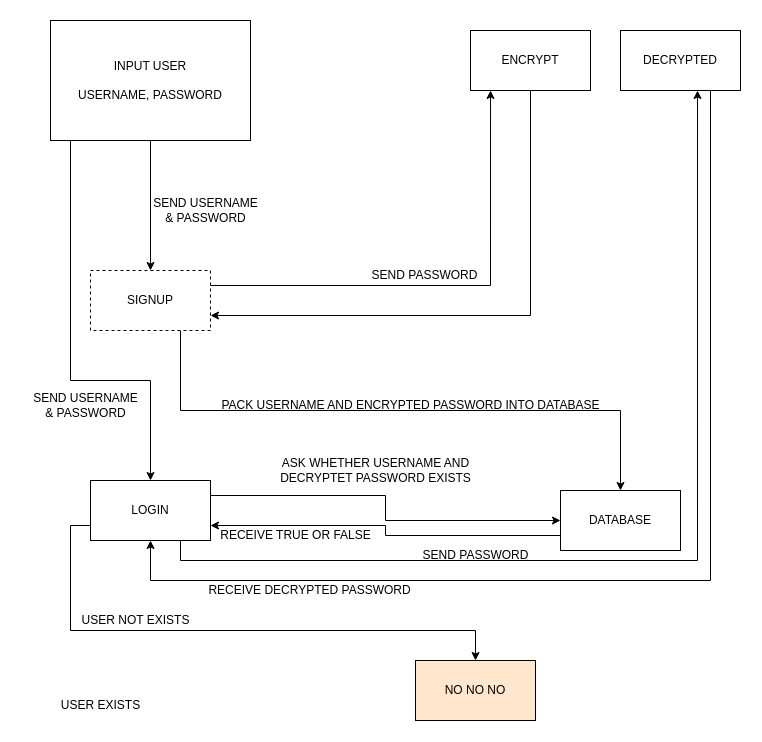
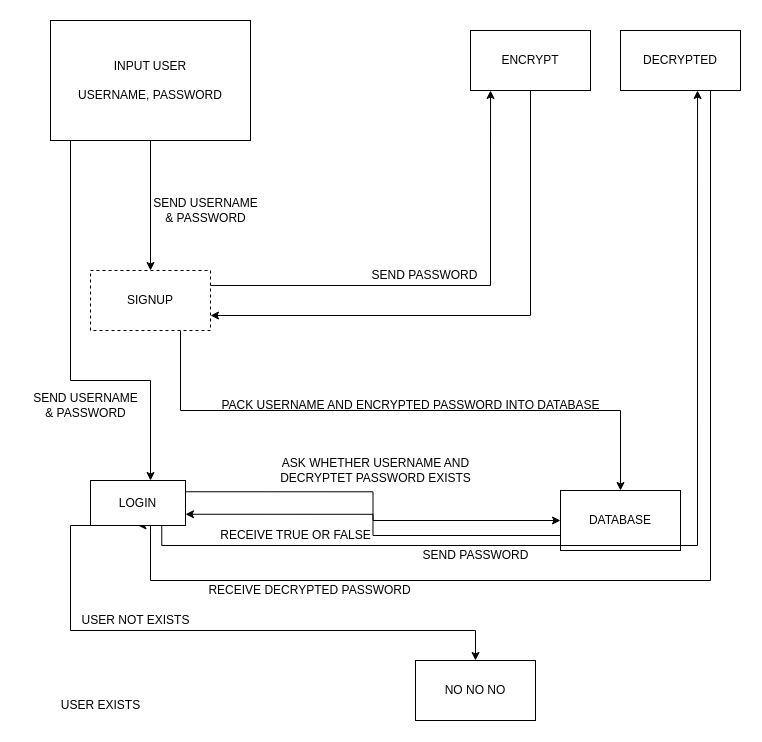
node "LOGIN": size 120x60 -> 95x45
node "NO NO NO": fillcolor #ffe6cc -> #ffffff
